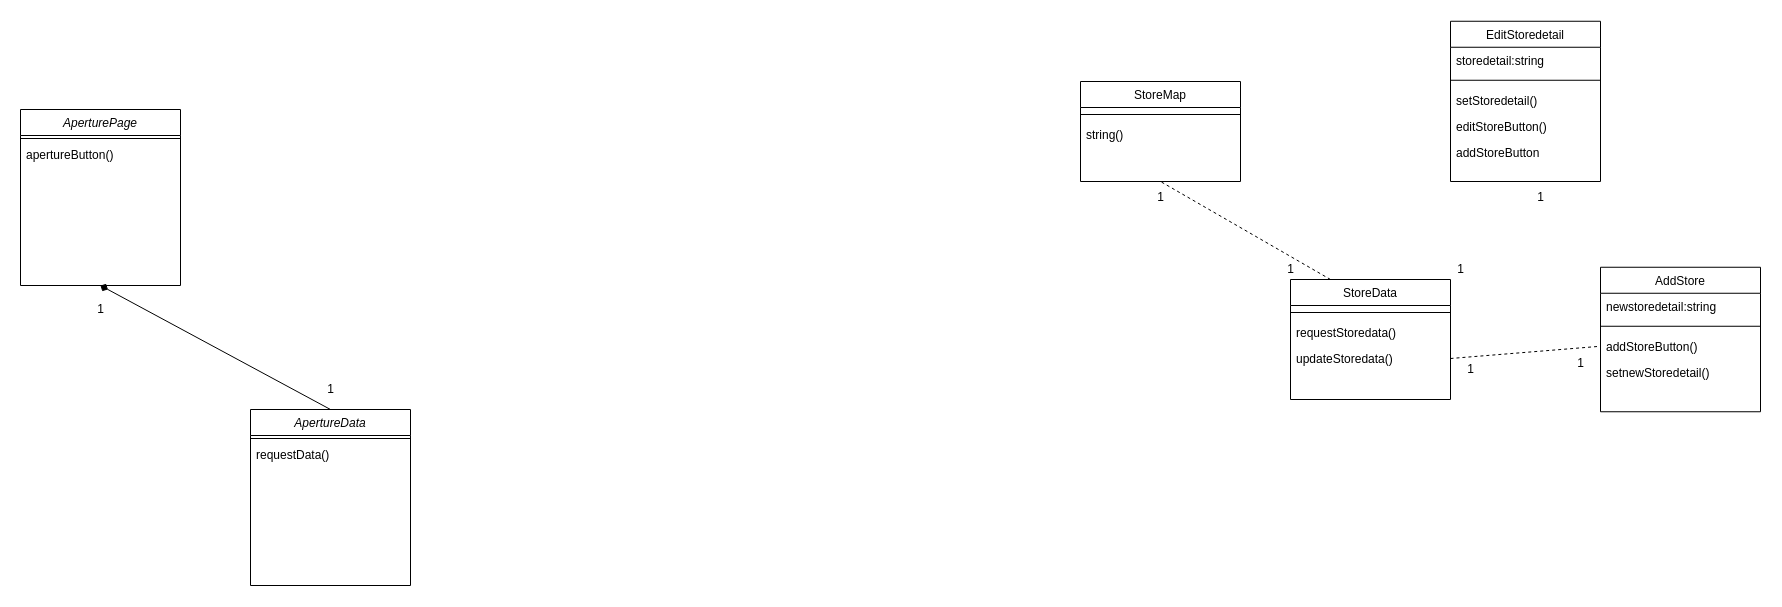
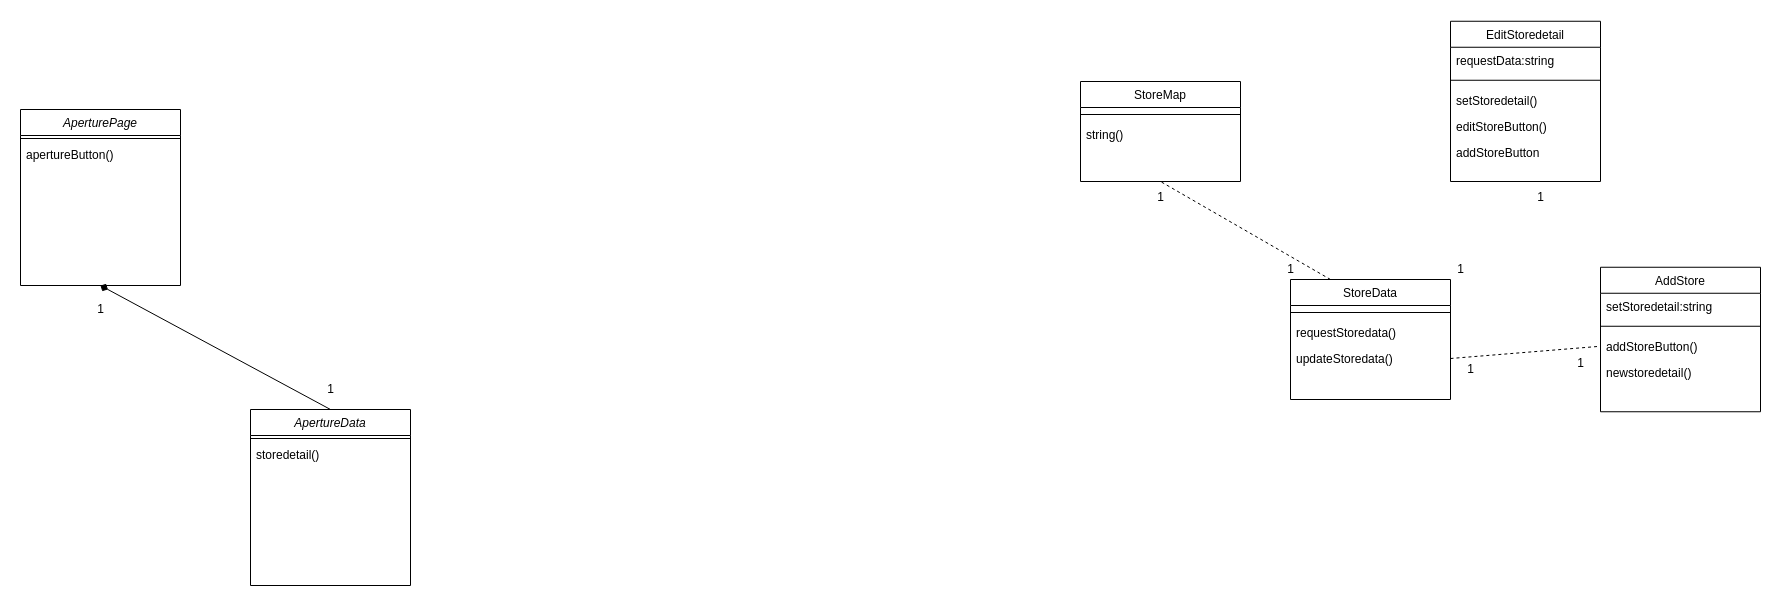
node "storedetail:string": label "storedetail:string" -> "requestData:string"
node "newstoredetail:string": label "newstoredetail:string" -> "setStoredetail:string"
node "setnewStoredetail()": label "setnewStoredetail()" -> "newstoredetail()"
node "requestData()": label "requestData()" -> "storedetail()"
